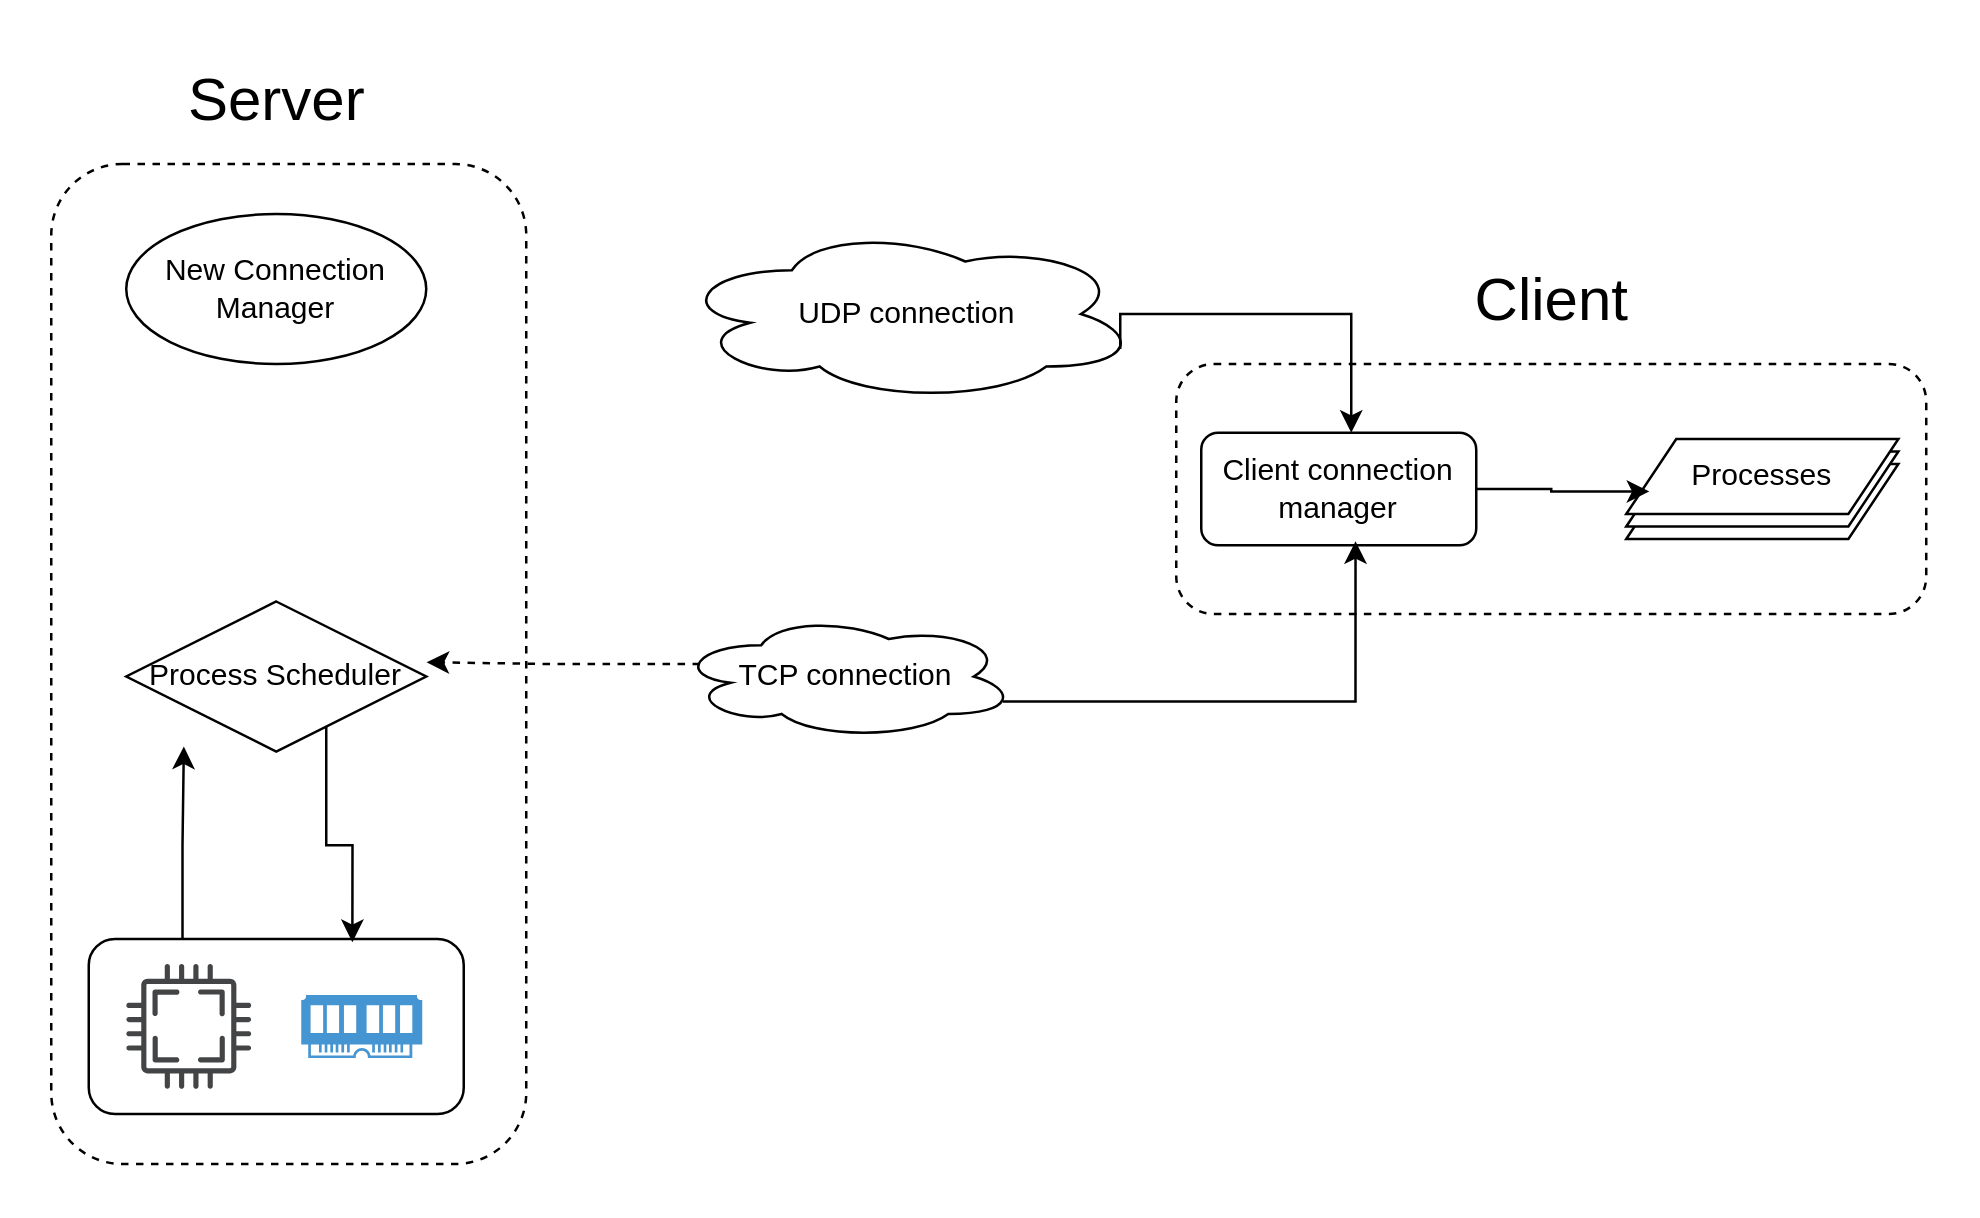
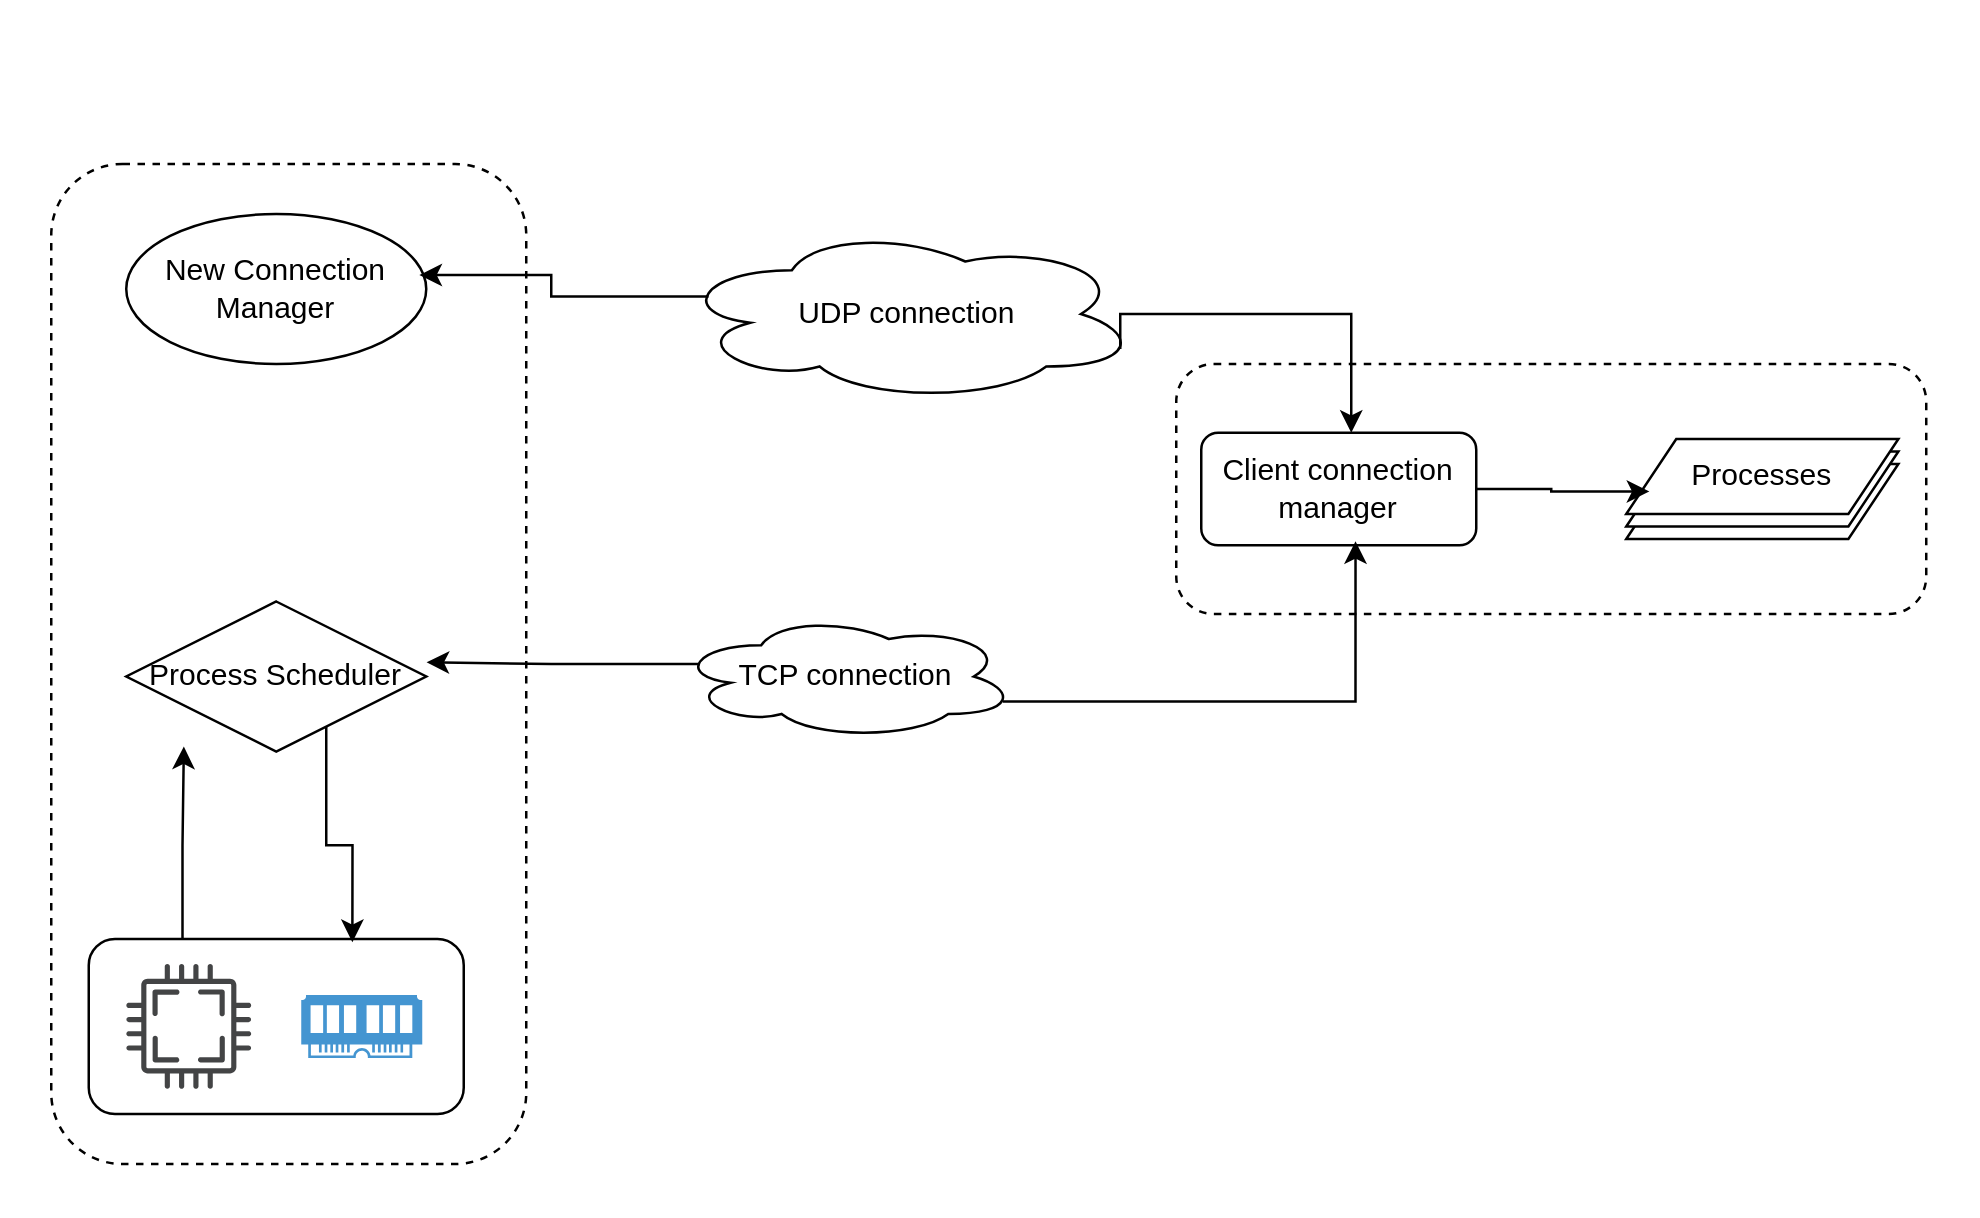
node "Server": removed
edge "UDP connection" -> "New Connection Manager": added
node "Client": removed
edge "TCP connection" -> "Process Scheduler": style dashed -> solid
